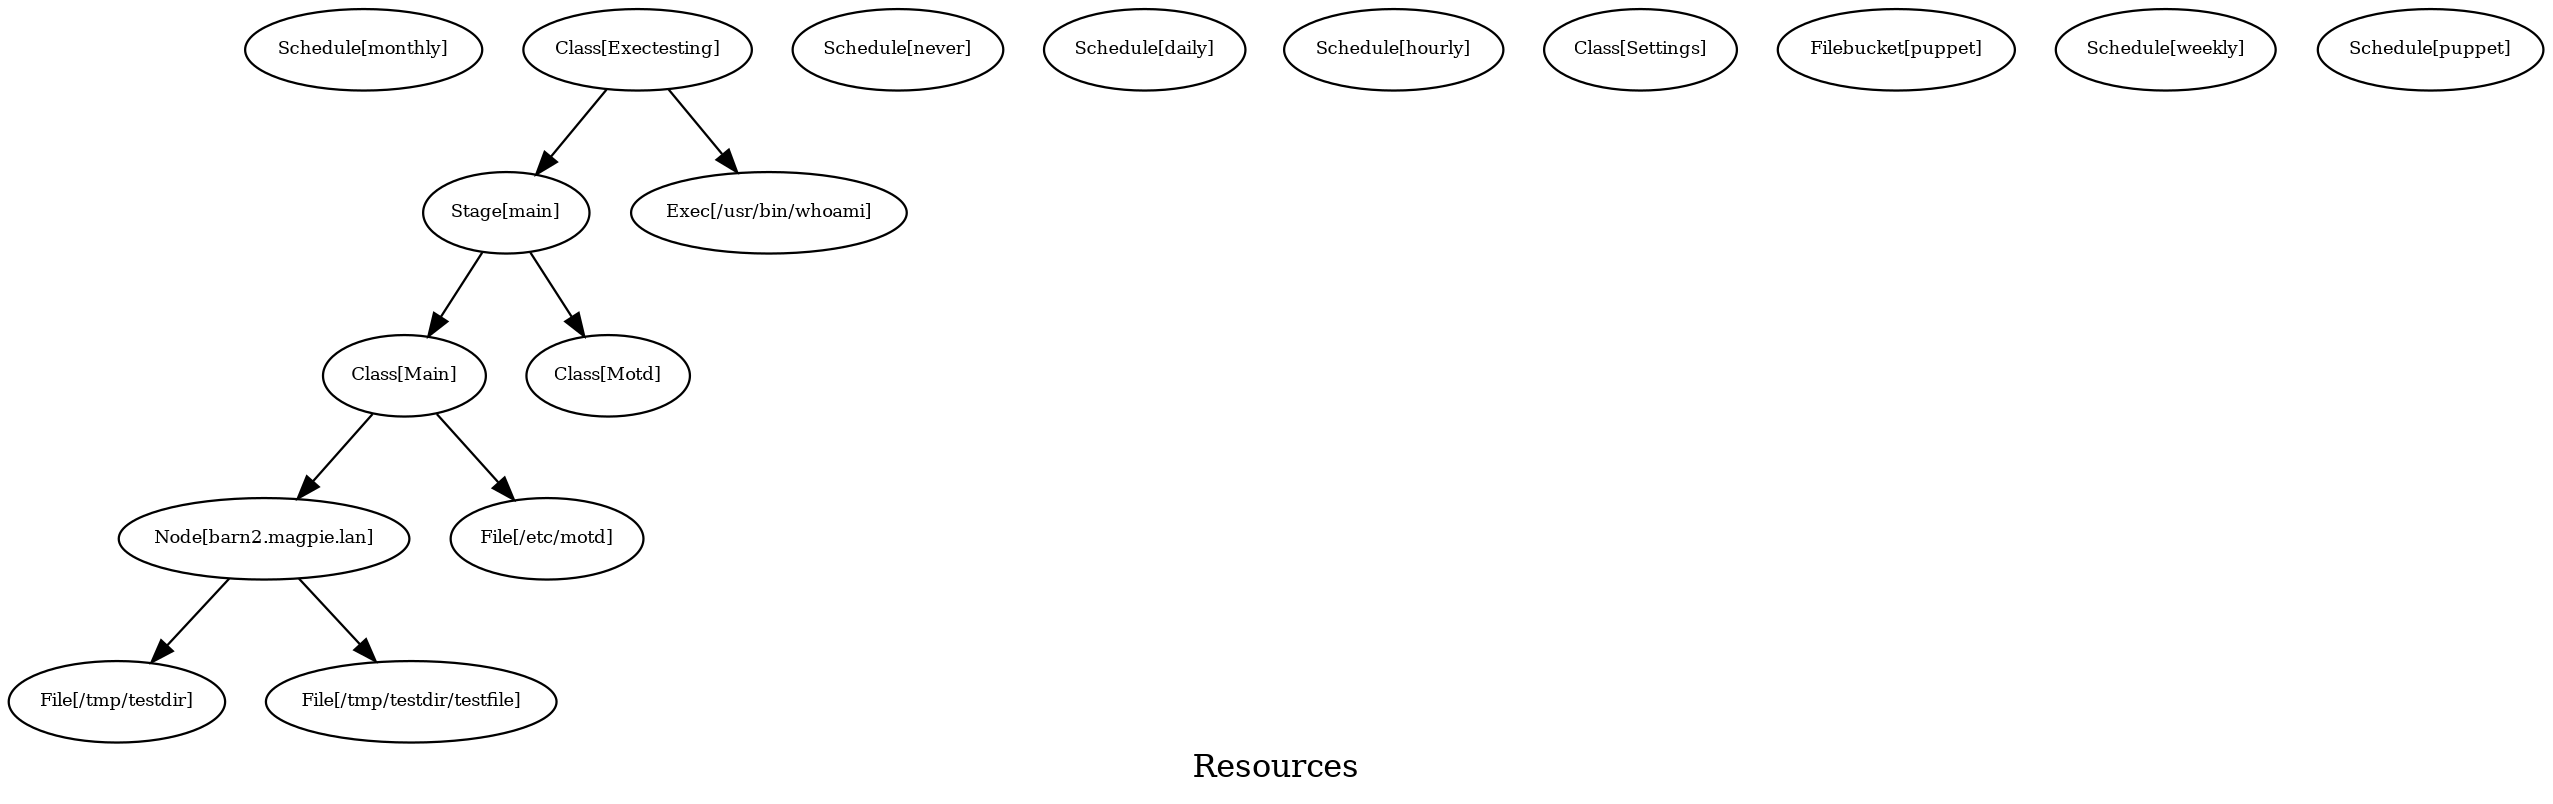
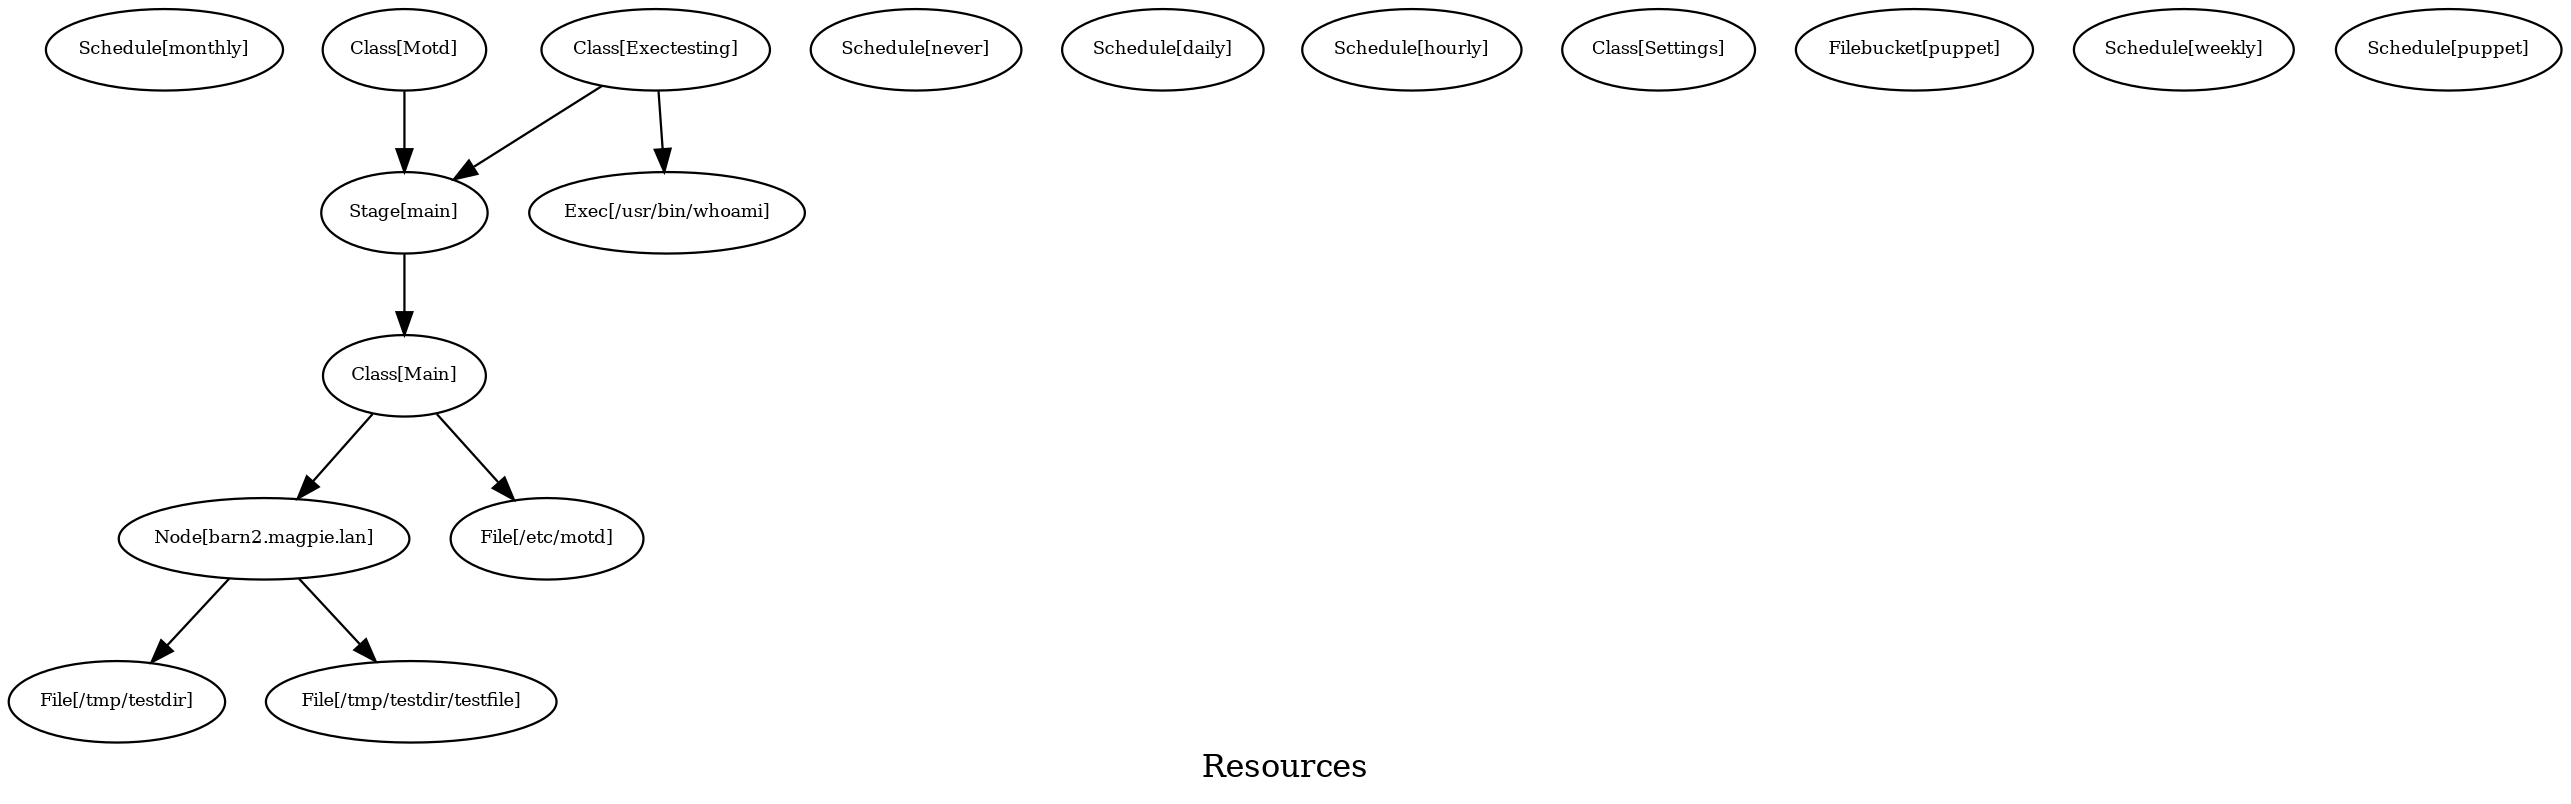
edge "Stage[main]" -> "Class[Motd]": reversed
